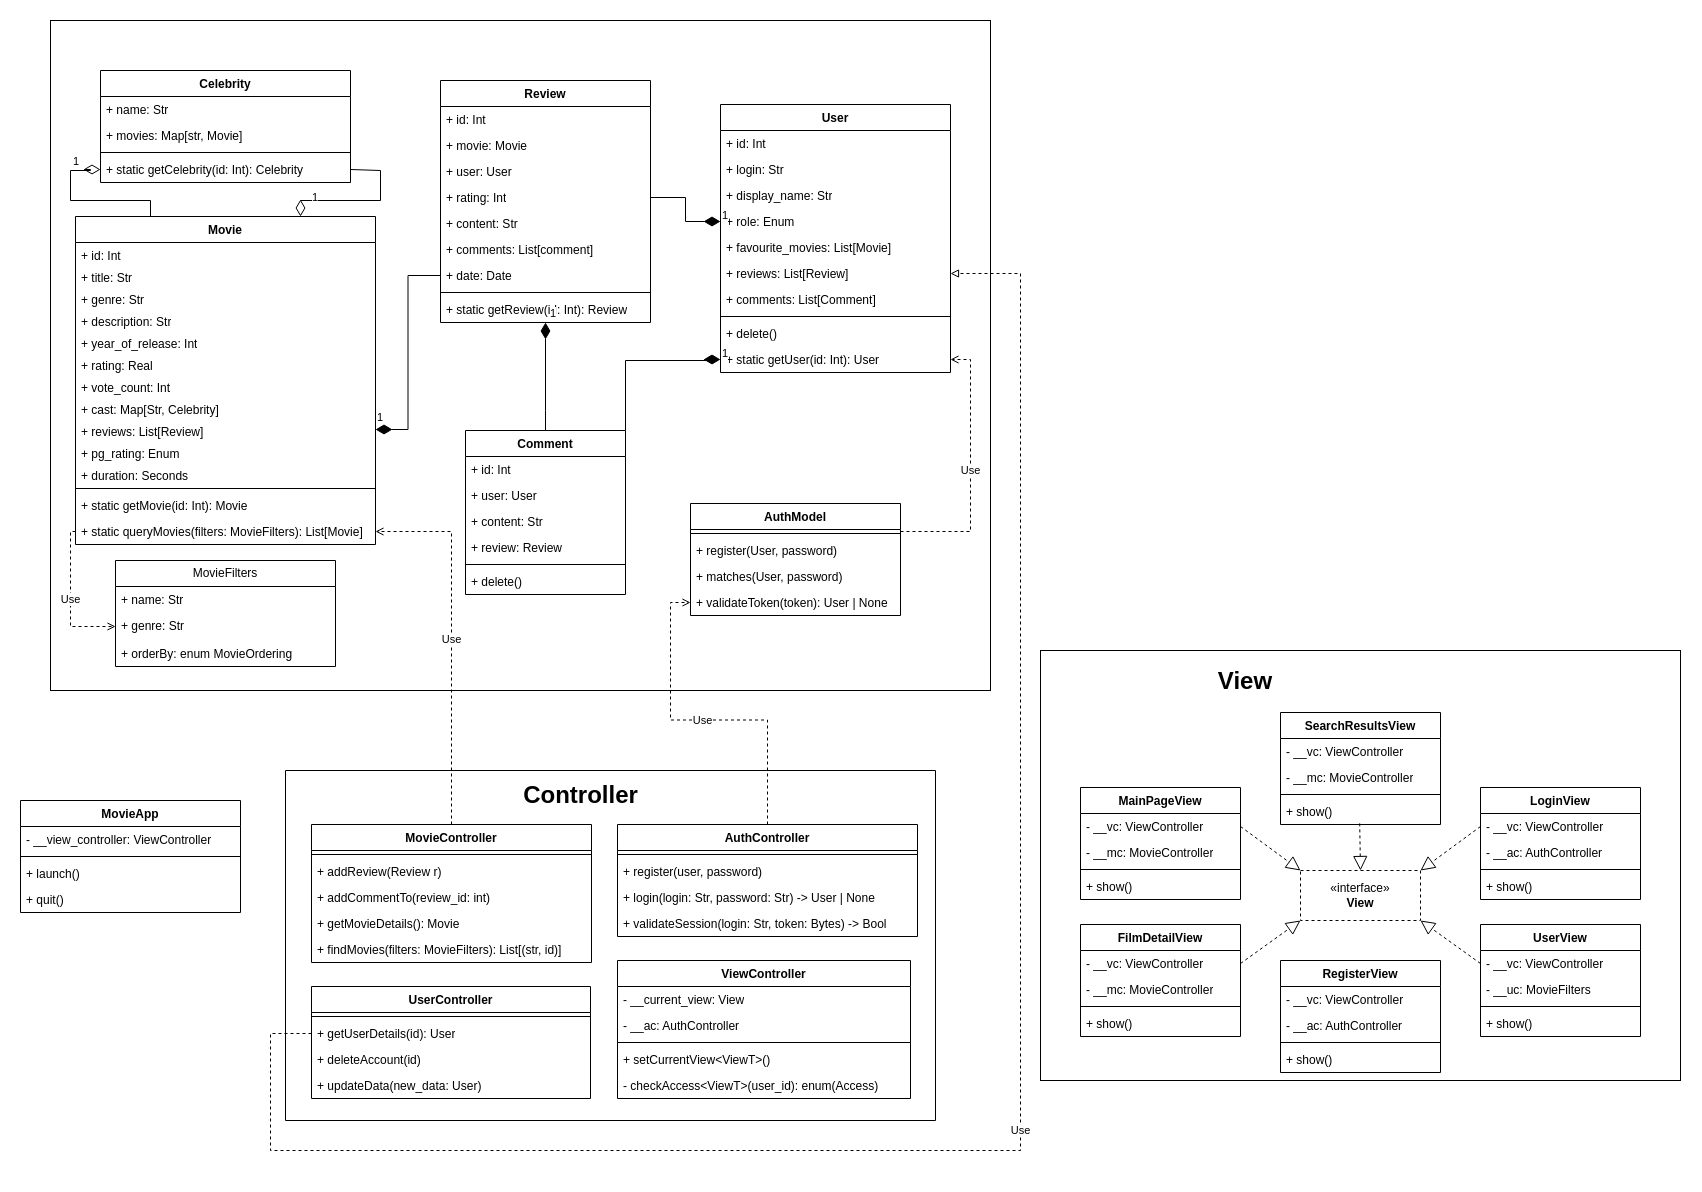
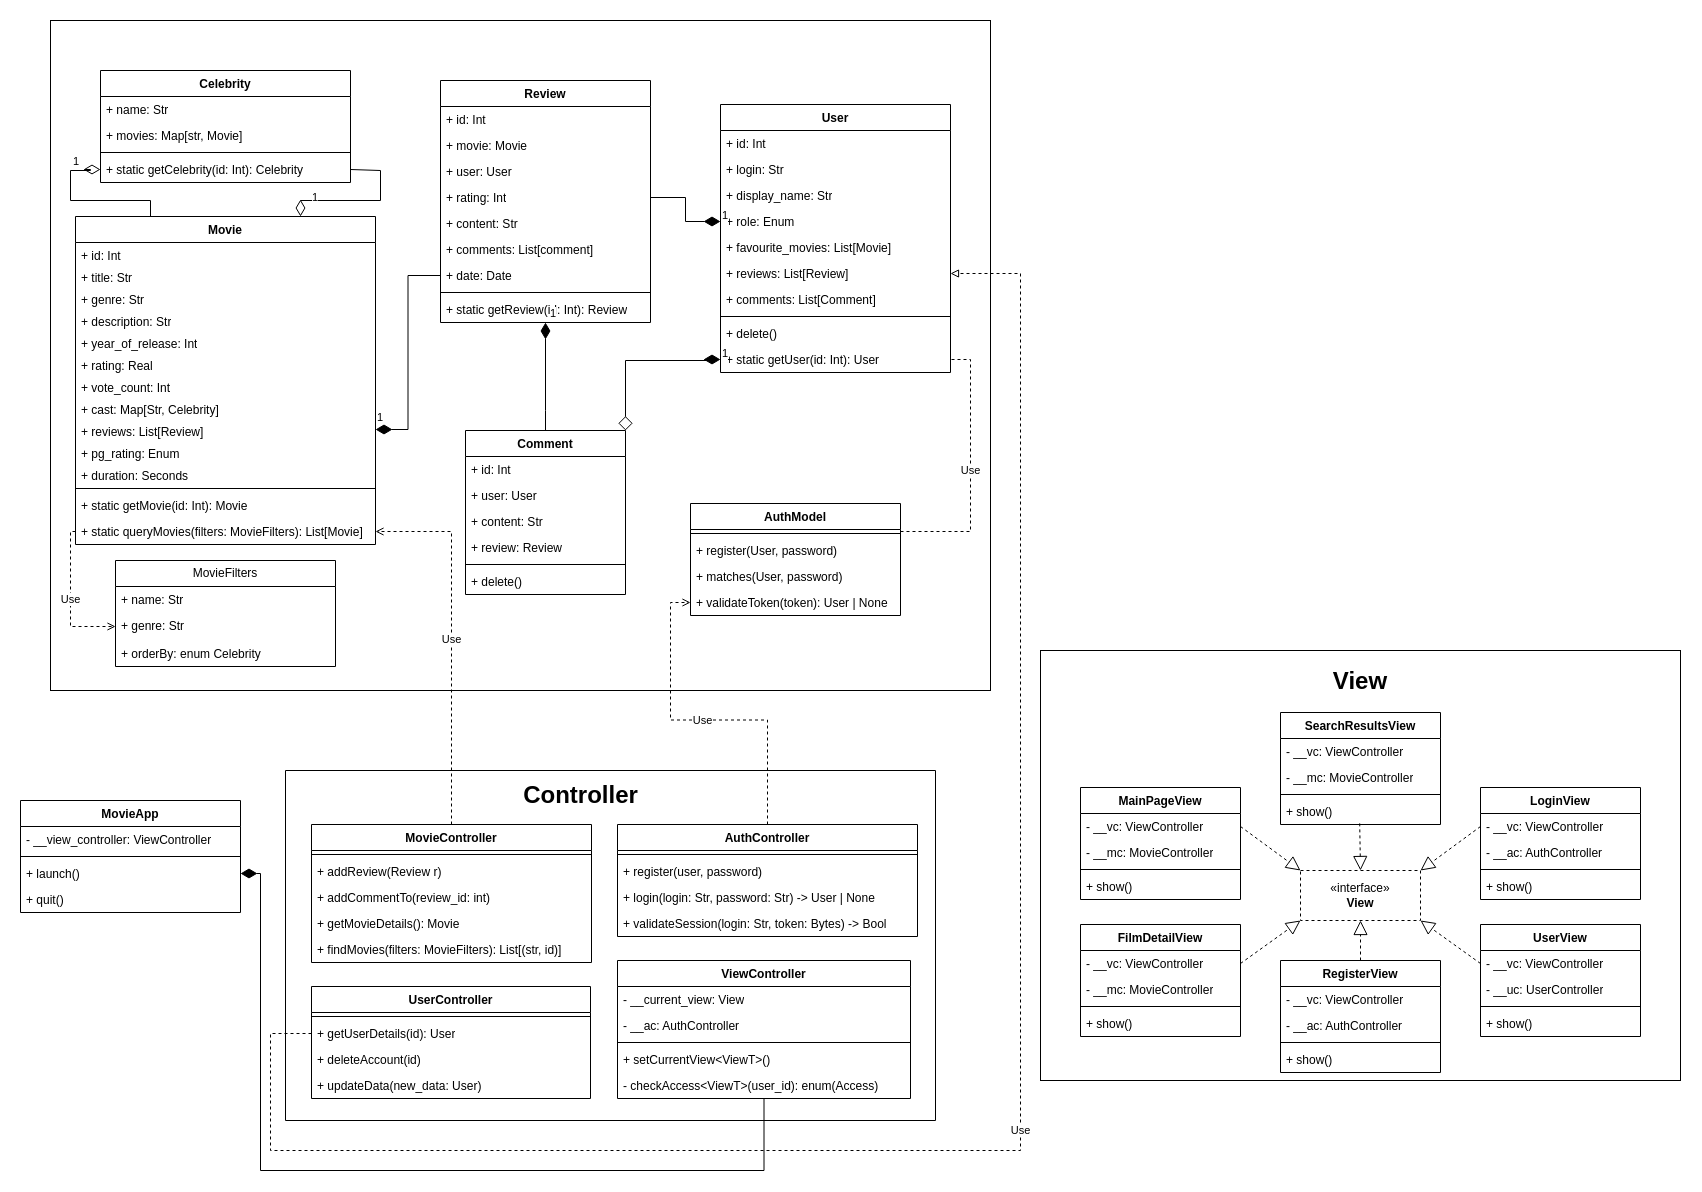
edge "AuthModel" -> "+ static getUser(id: Int): User": arrowhead open -> none
edge "Comment" -> "+ static getUser(id: Int): User": arrowhead none -> diamond
node "+ orderBy: enum MovieOrdering": label "+ orderBy: enum MovieOrdering" -> "+ orderBy: enum Celebrity"
node "View": moved (1246, 682) -> (1361, 682)
edge "RegisterView" -> "«interface» View": added
node "- __uc: MovieFilters": label "- __uc: MovieFilters" -> "- __uc: UserController"
edge "ViewController" -> "+ launch()": added
